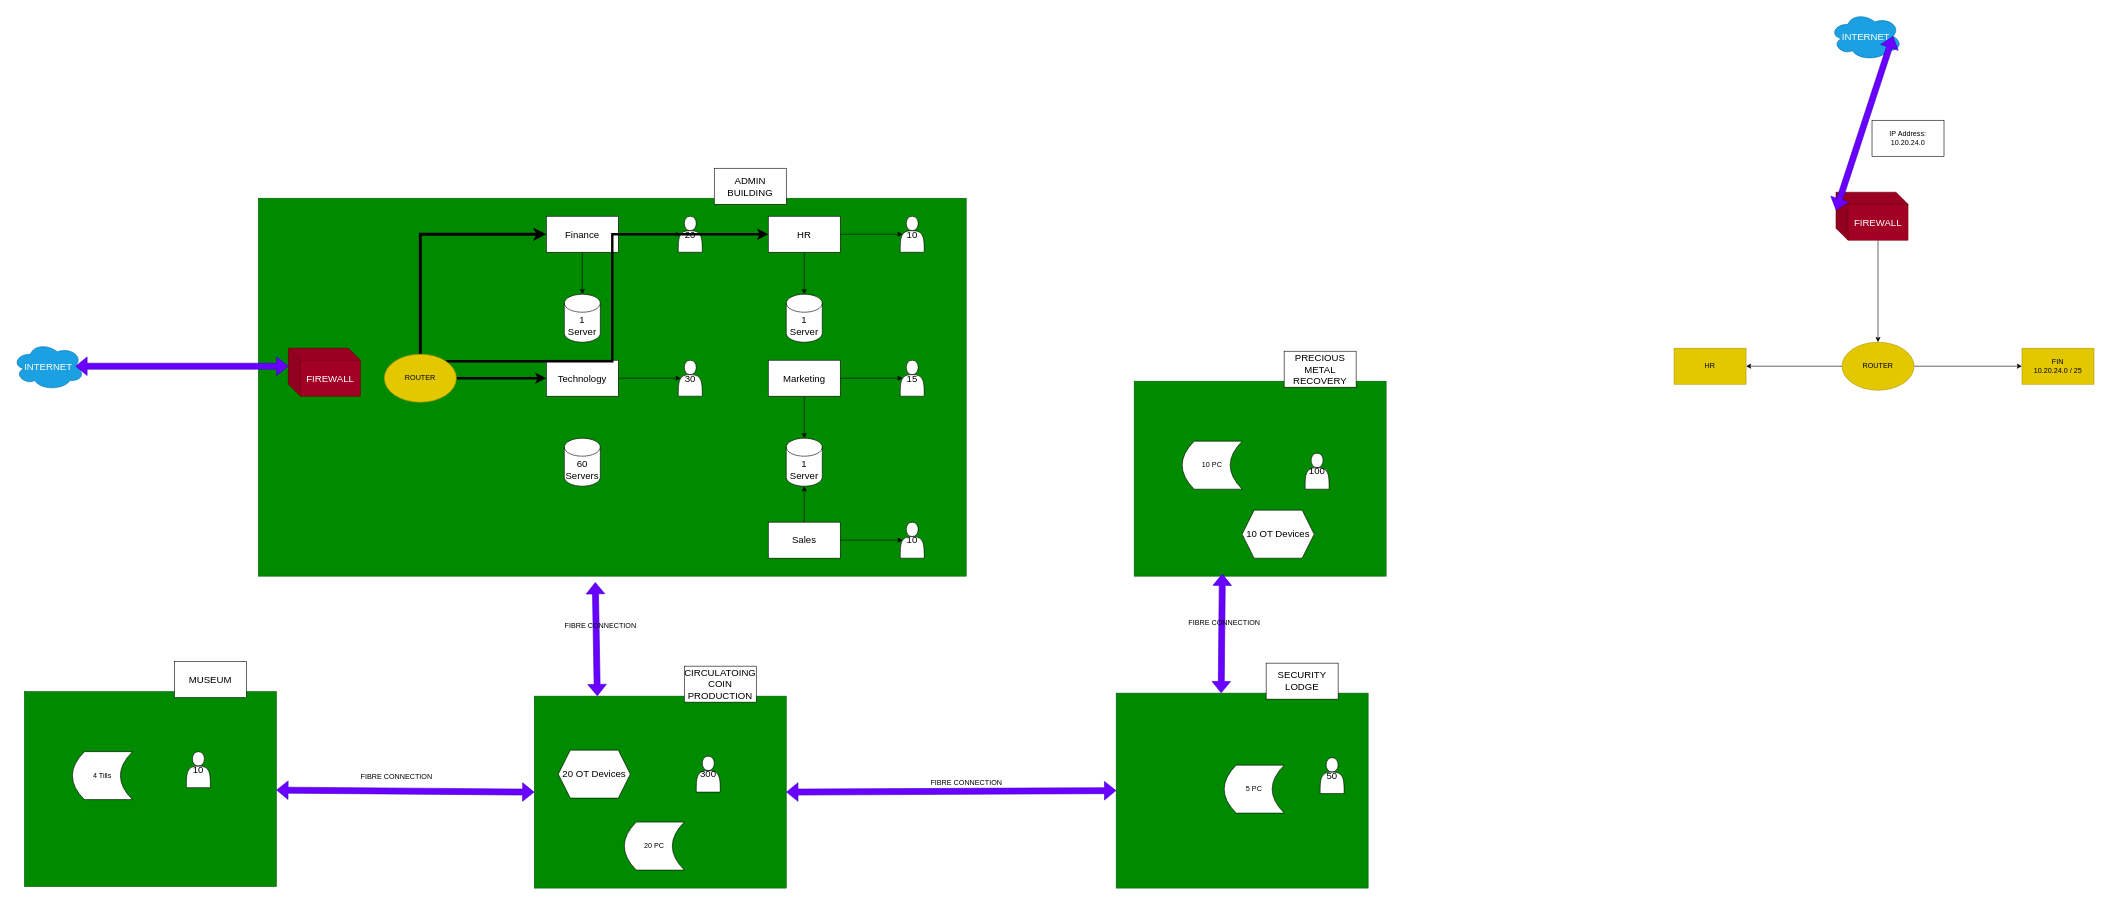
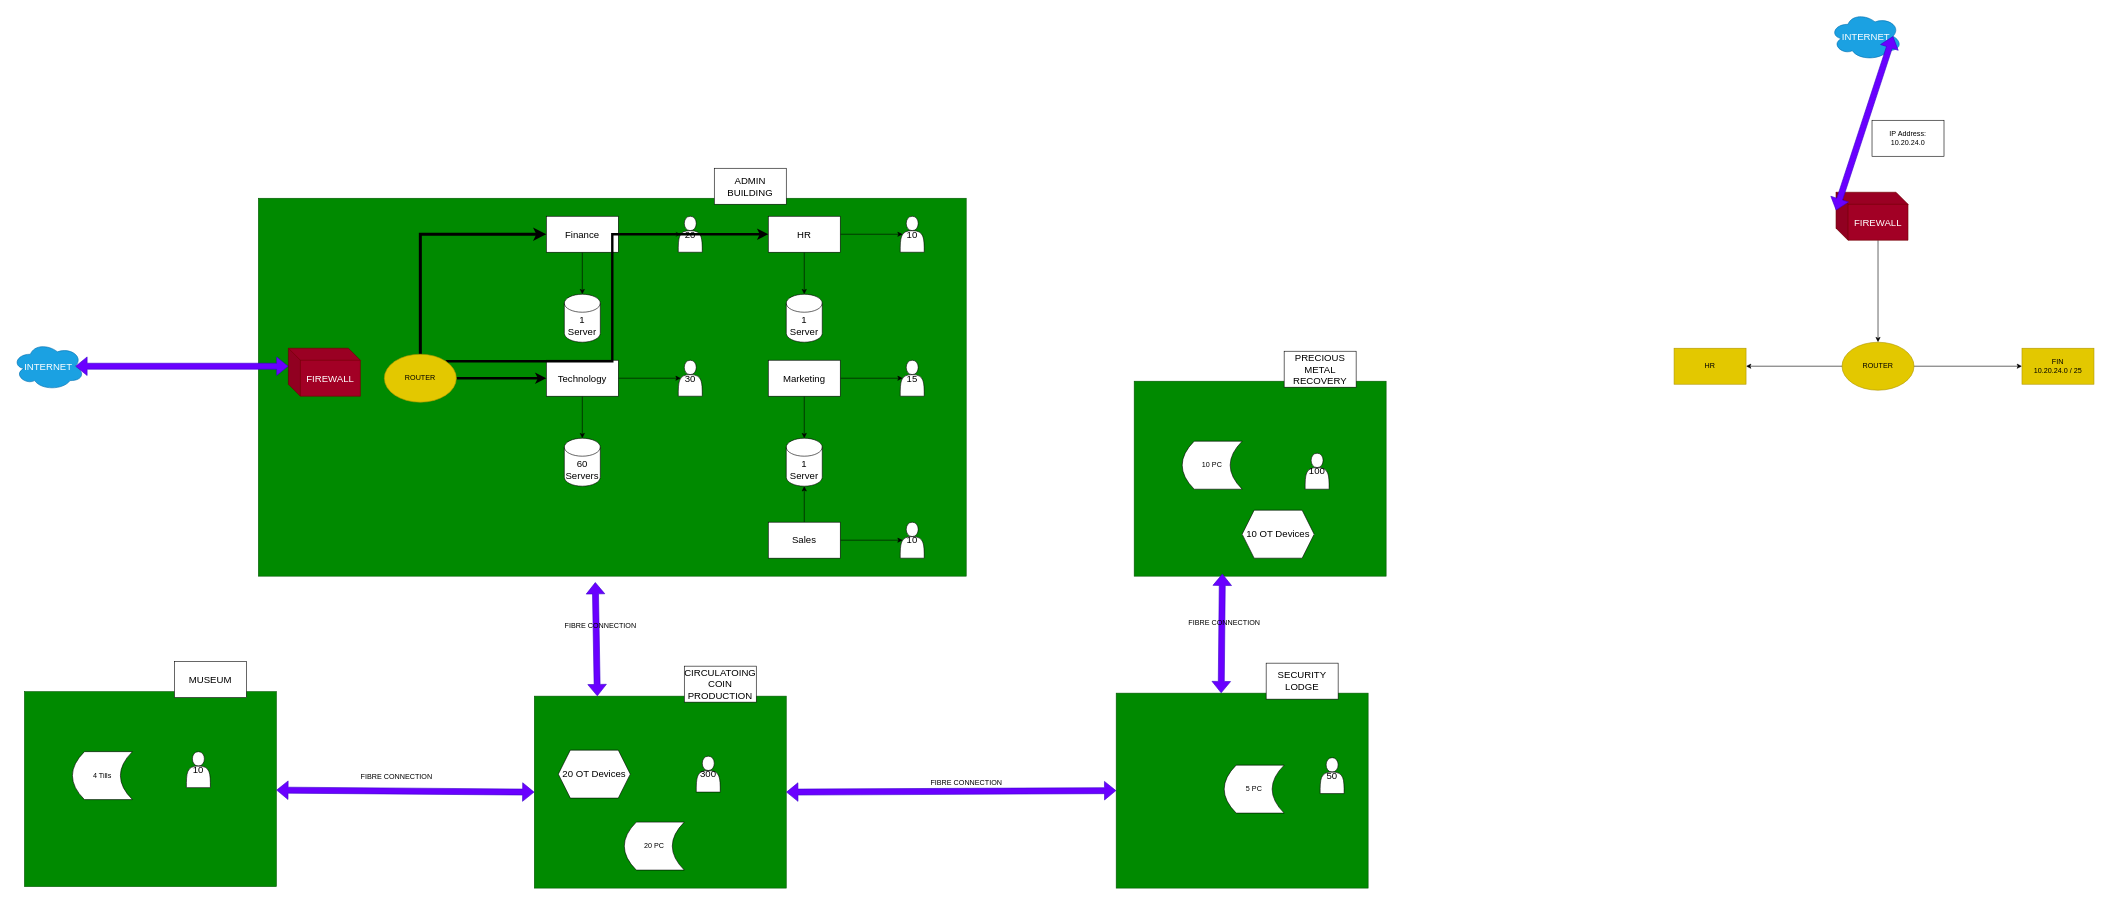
edge "Technology" -> "60 Servers": added
